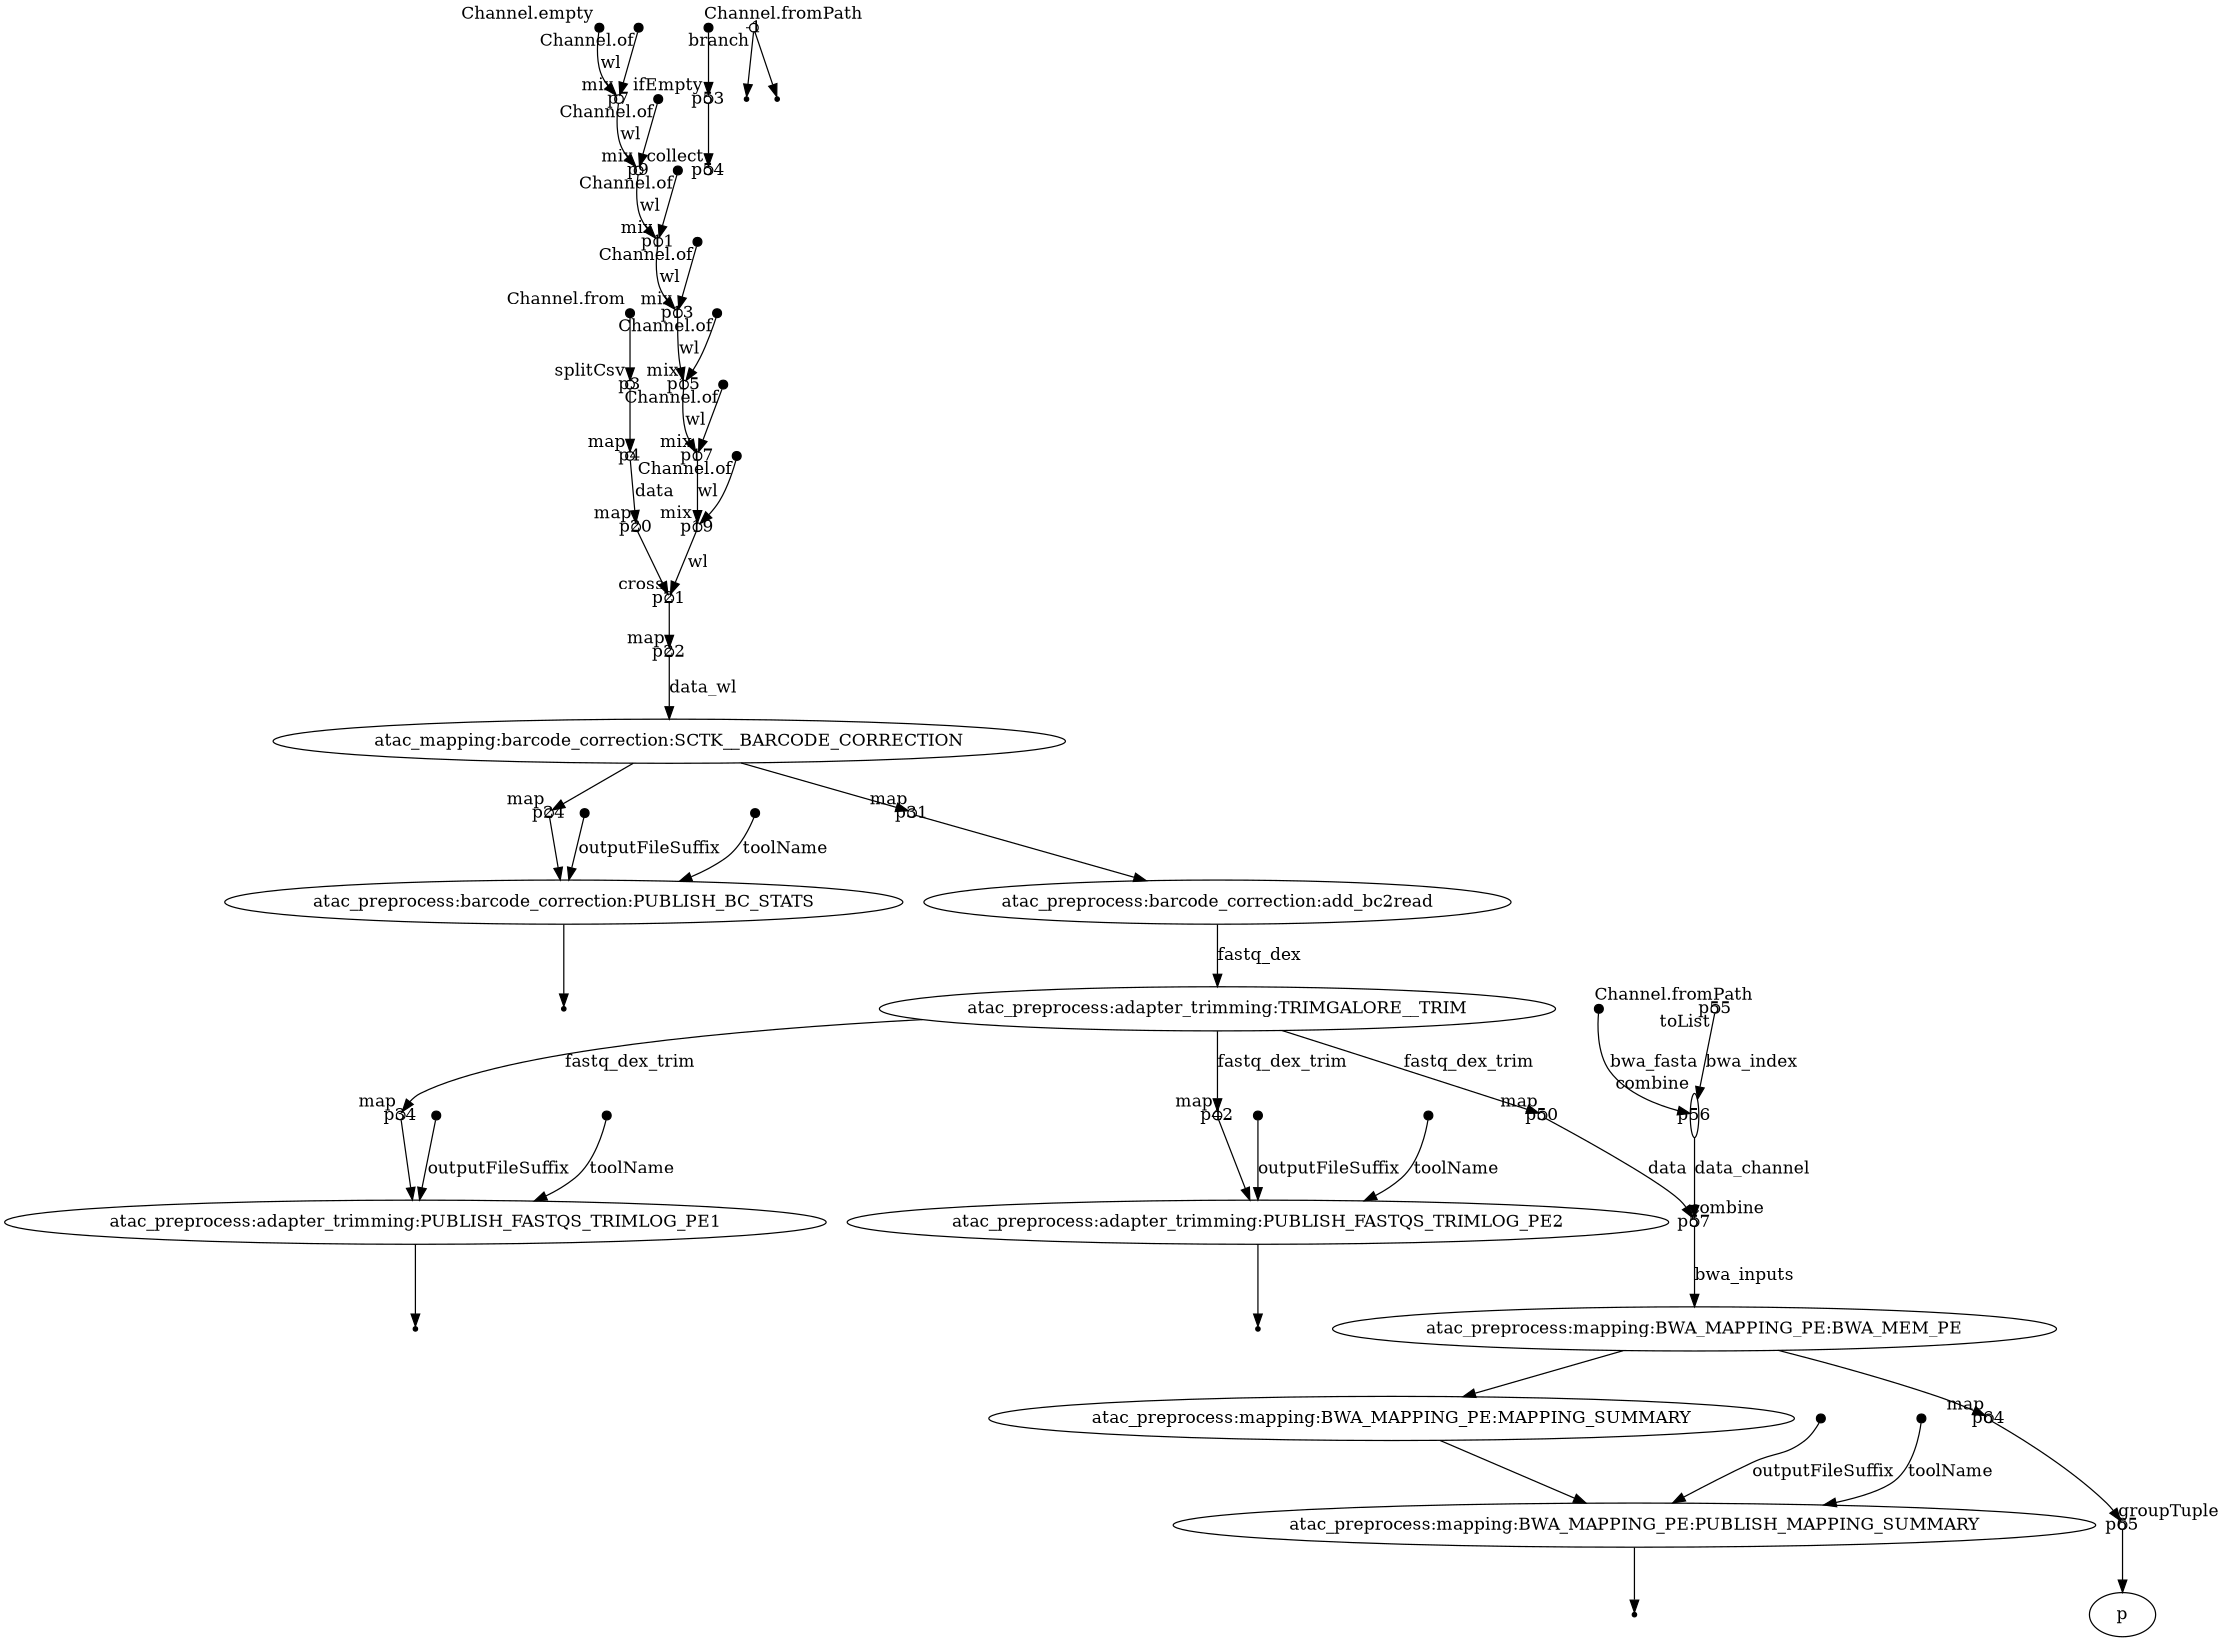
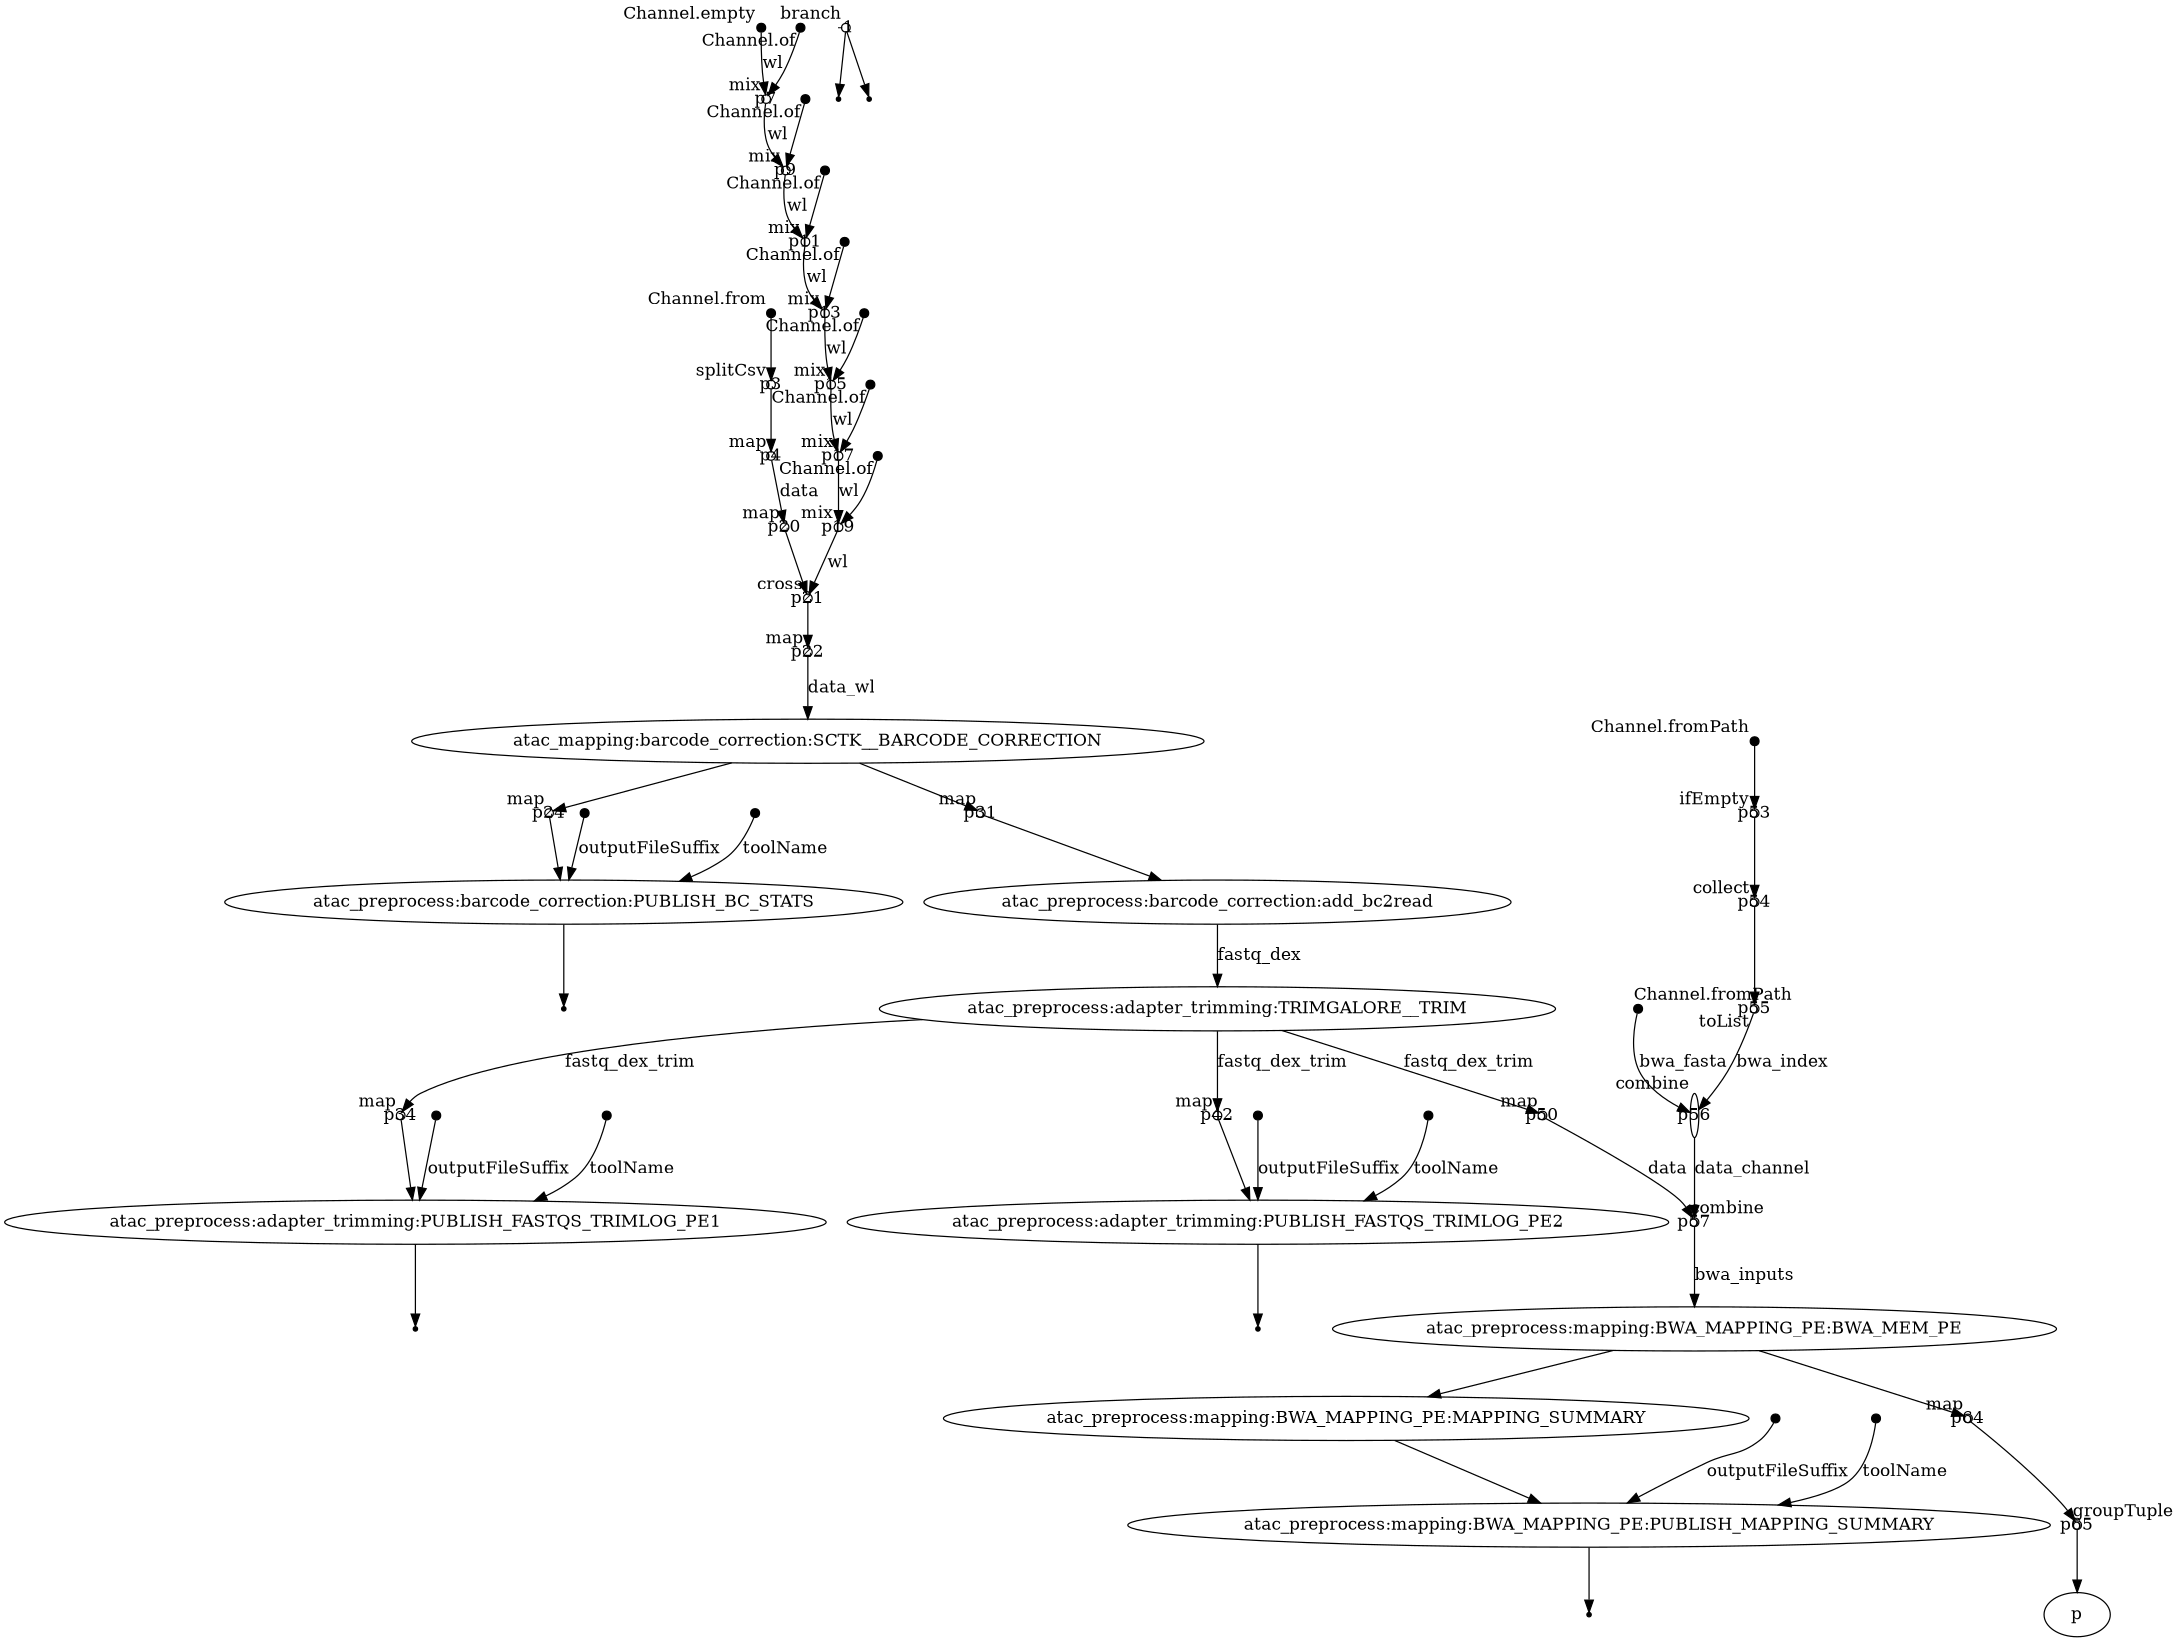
edge "p54 collect" -> "p55 toList": added
